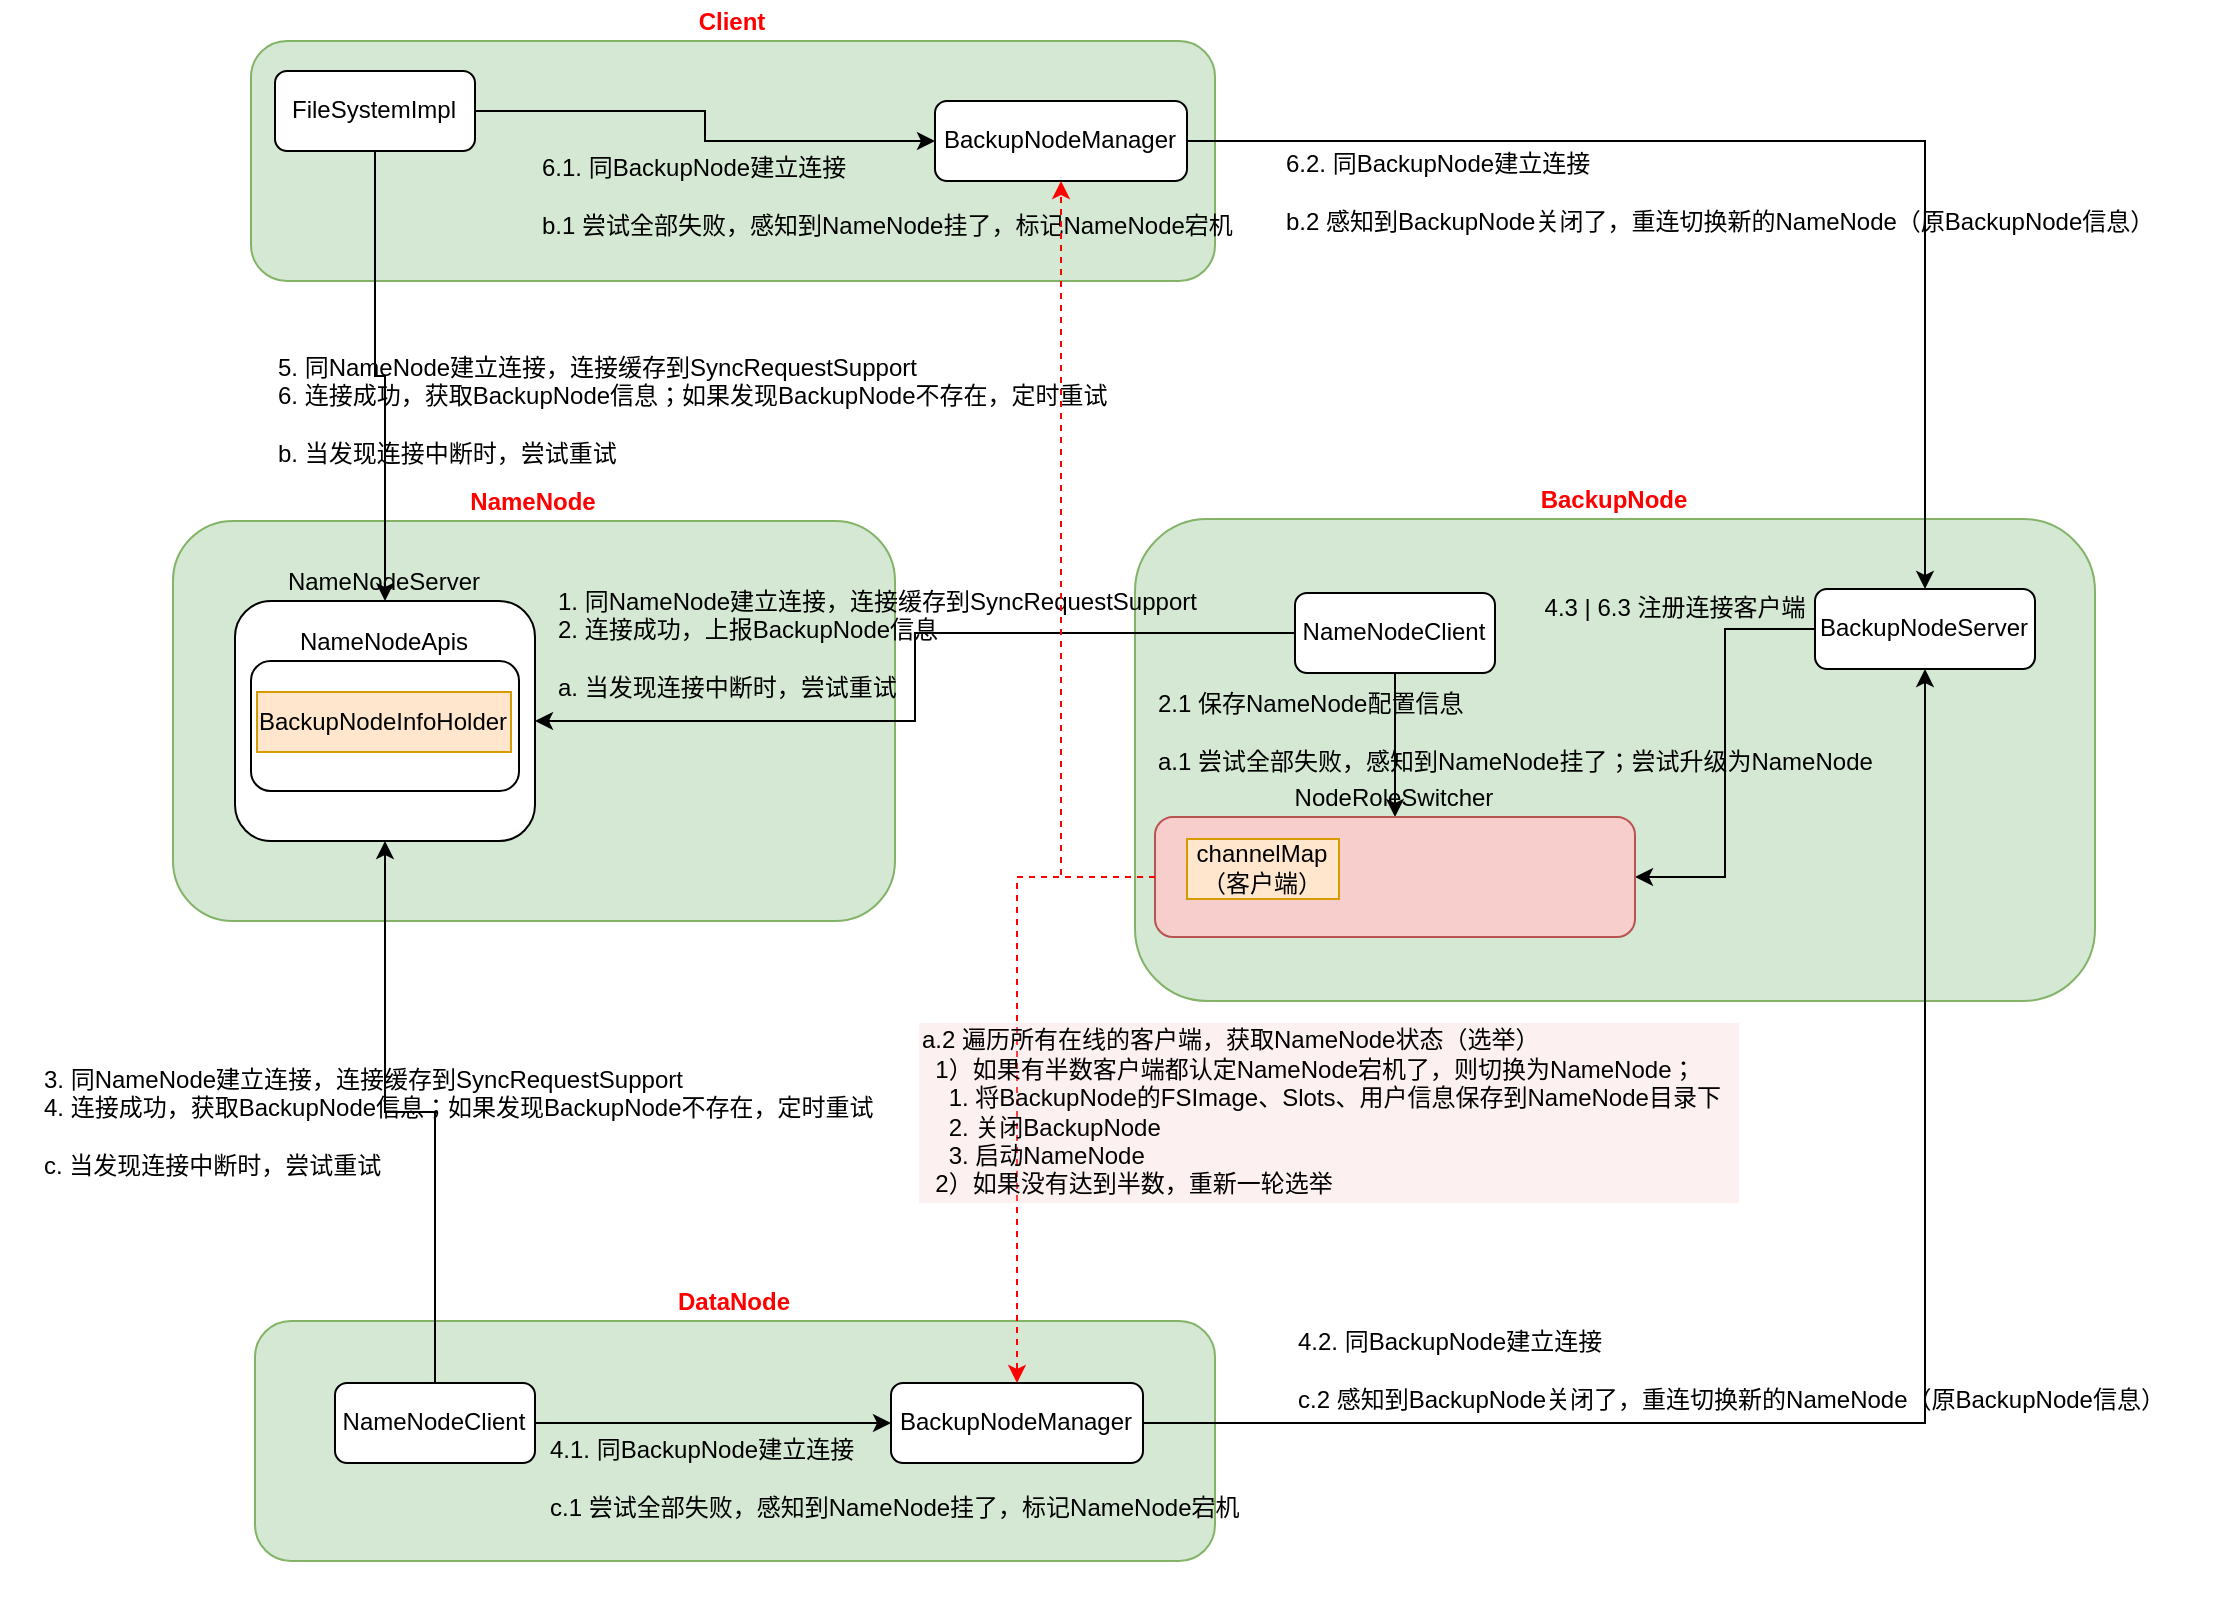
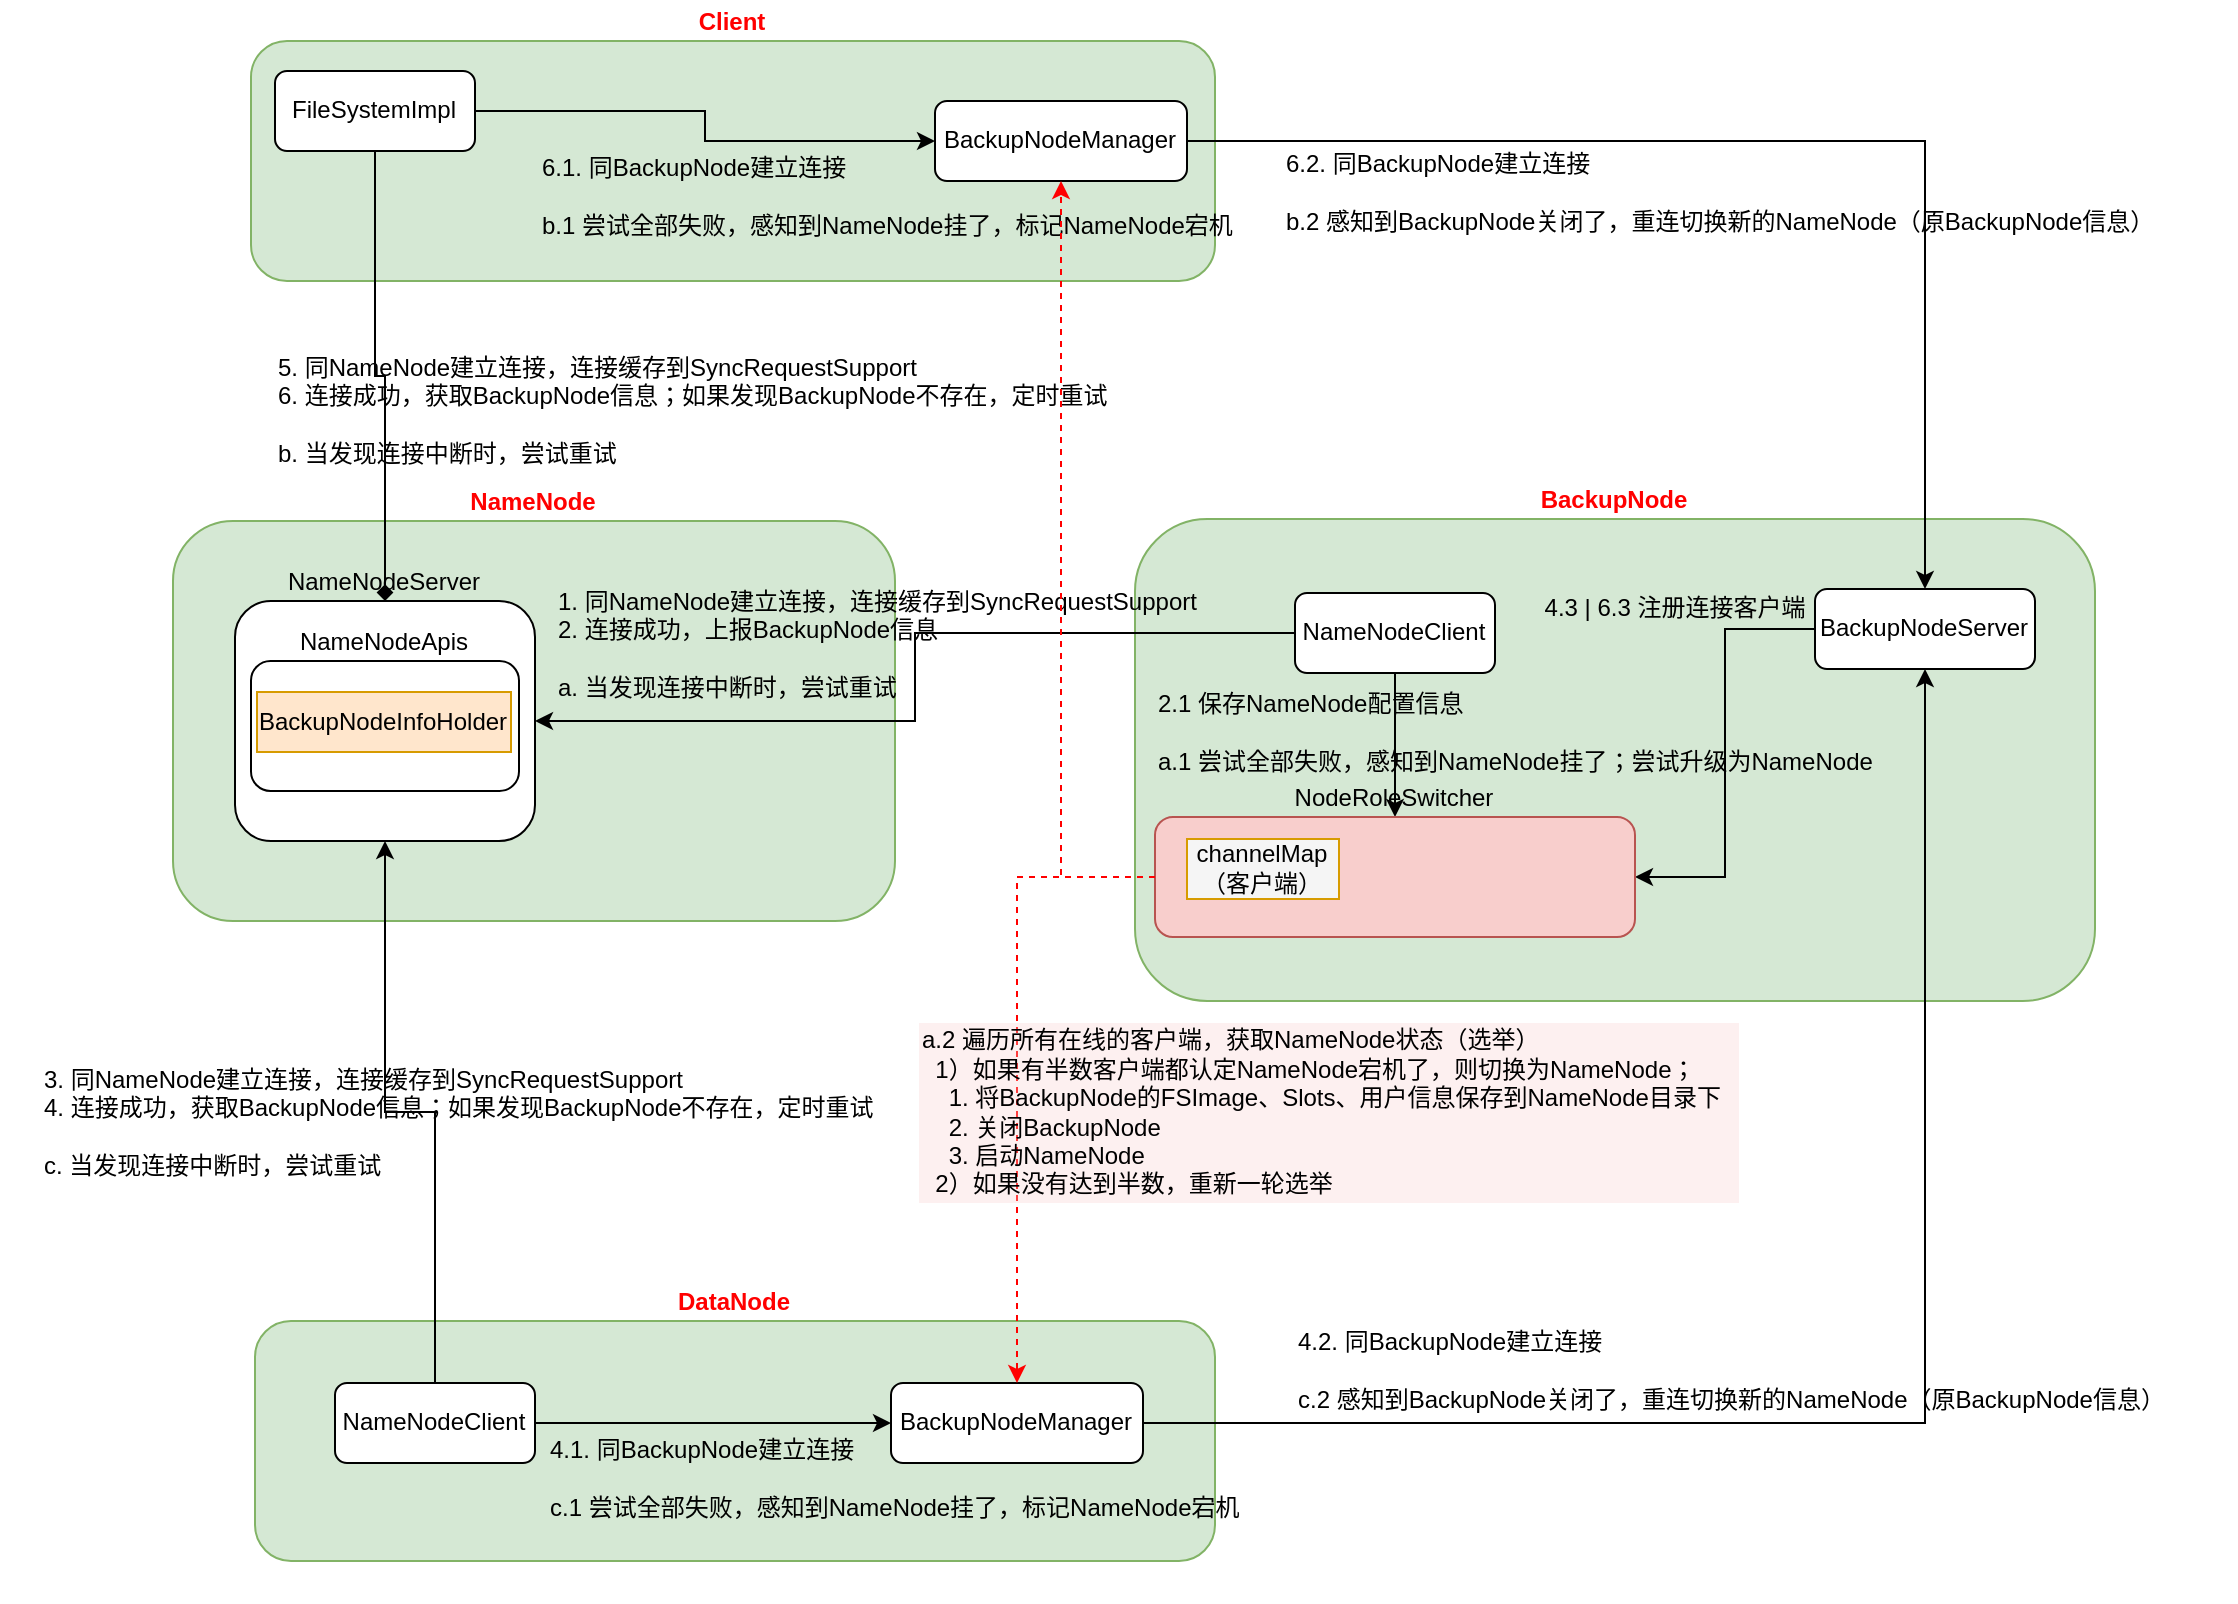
edge "FileSystemImpl" -> "NameNodeServer": arrowhead classic -> diamond
node "channelMap（客户端）": fillcolor #ffe6cc -> #f5f5f5
